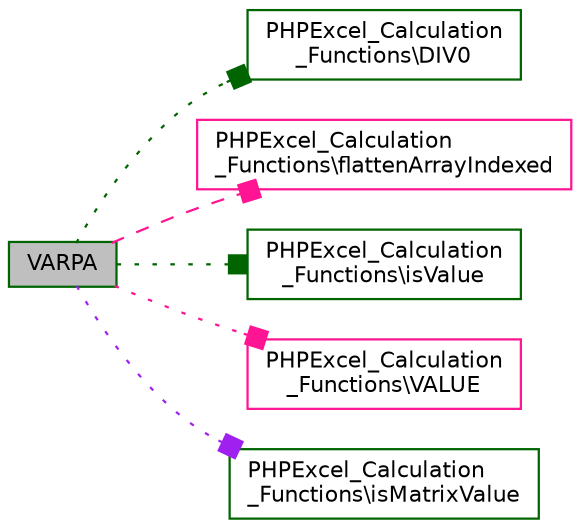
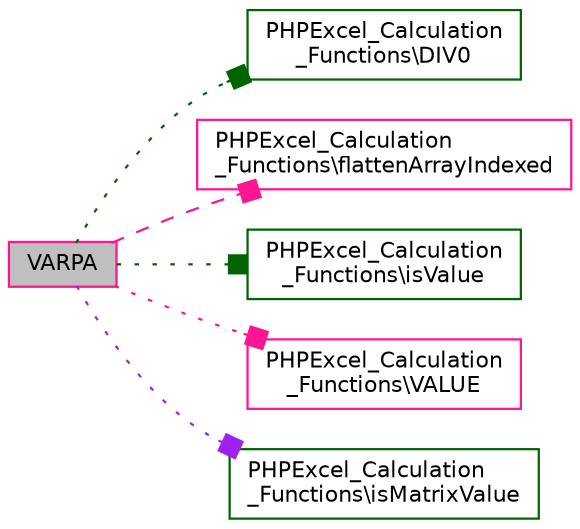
node "VARPA": color darkgreen -> deeppink
